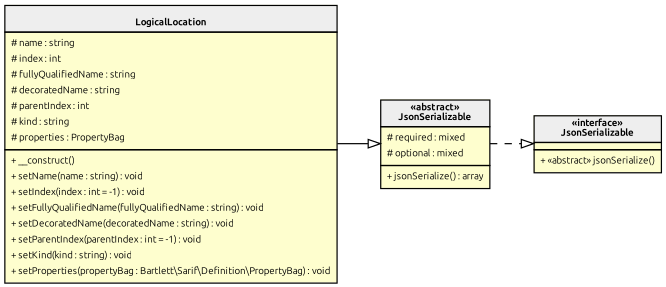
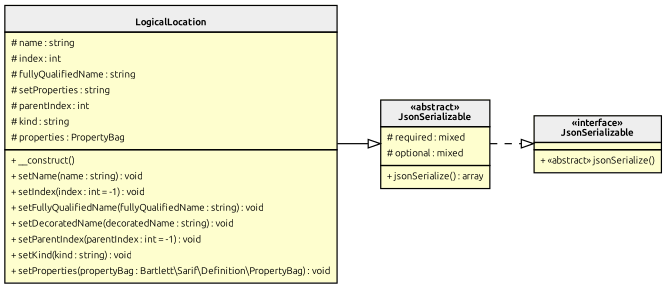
node "LogicalLocation": text "# decoratedName : string" -> "# setProperties : string"
